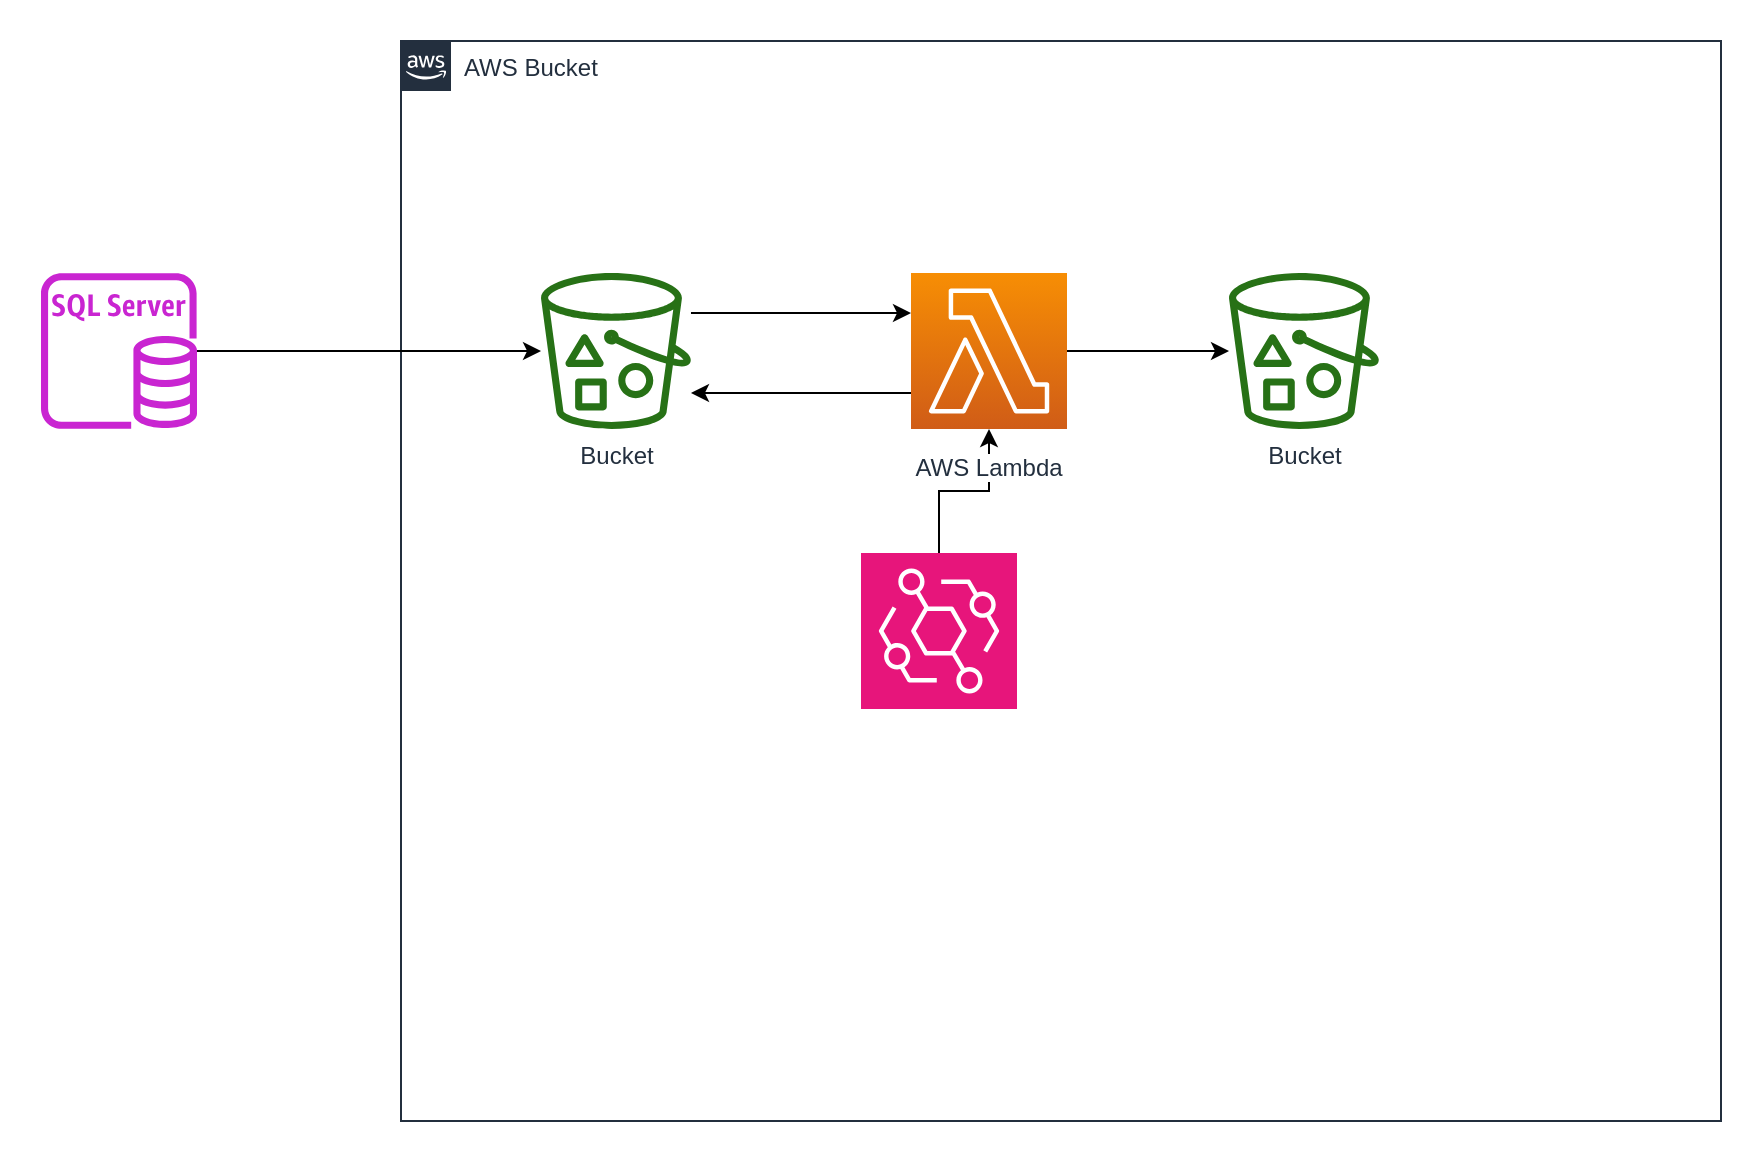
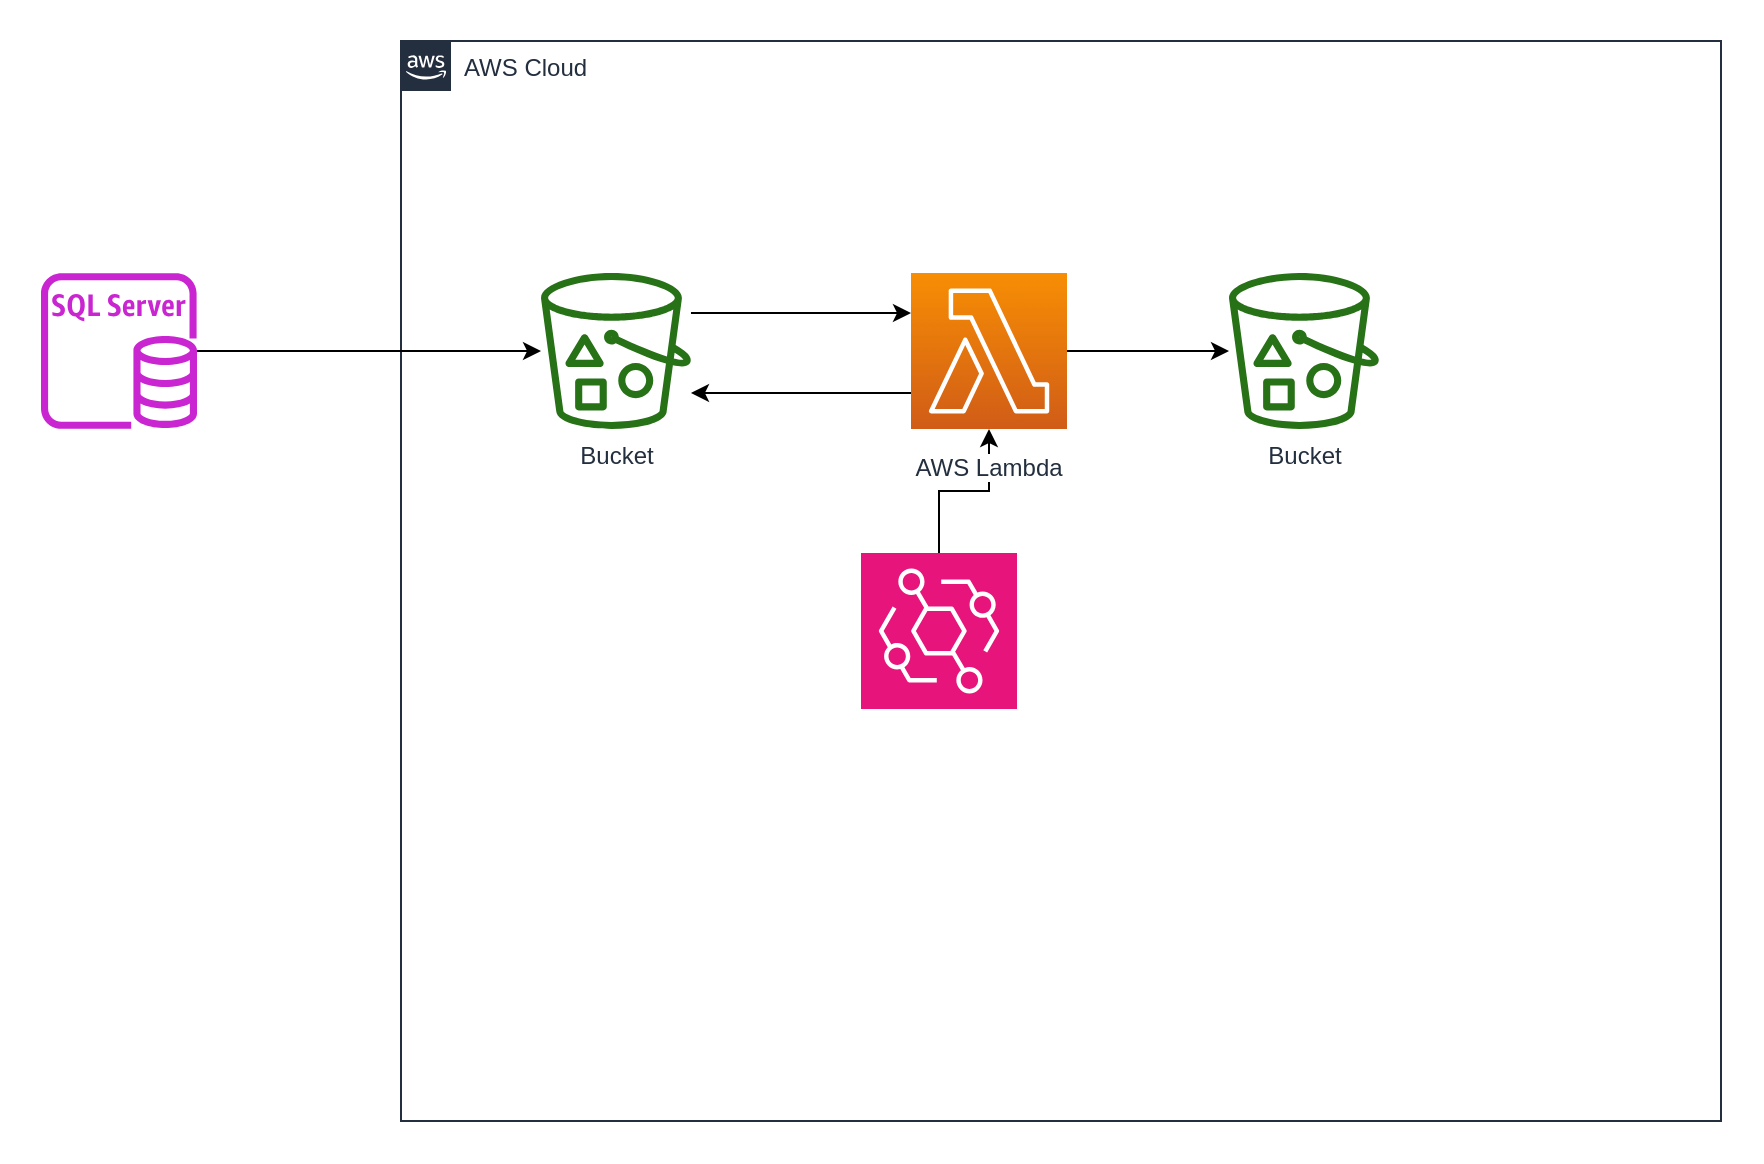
node "AWS Bucket": label "AWS Bucket" -> "AWS Cloud"
